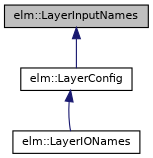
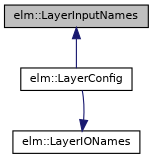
edge "elm::LayerIONames" -> "elm::LayerConfig": reversed
